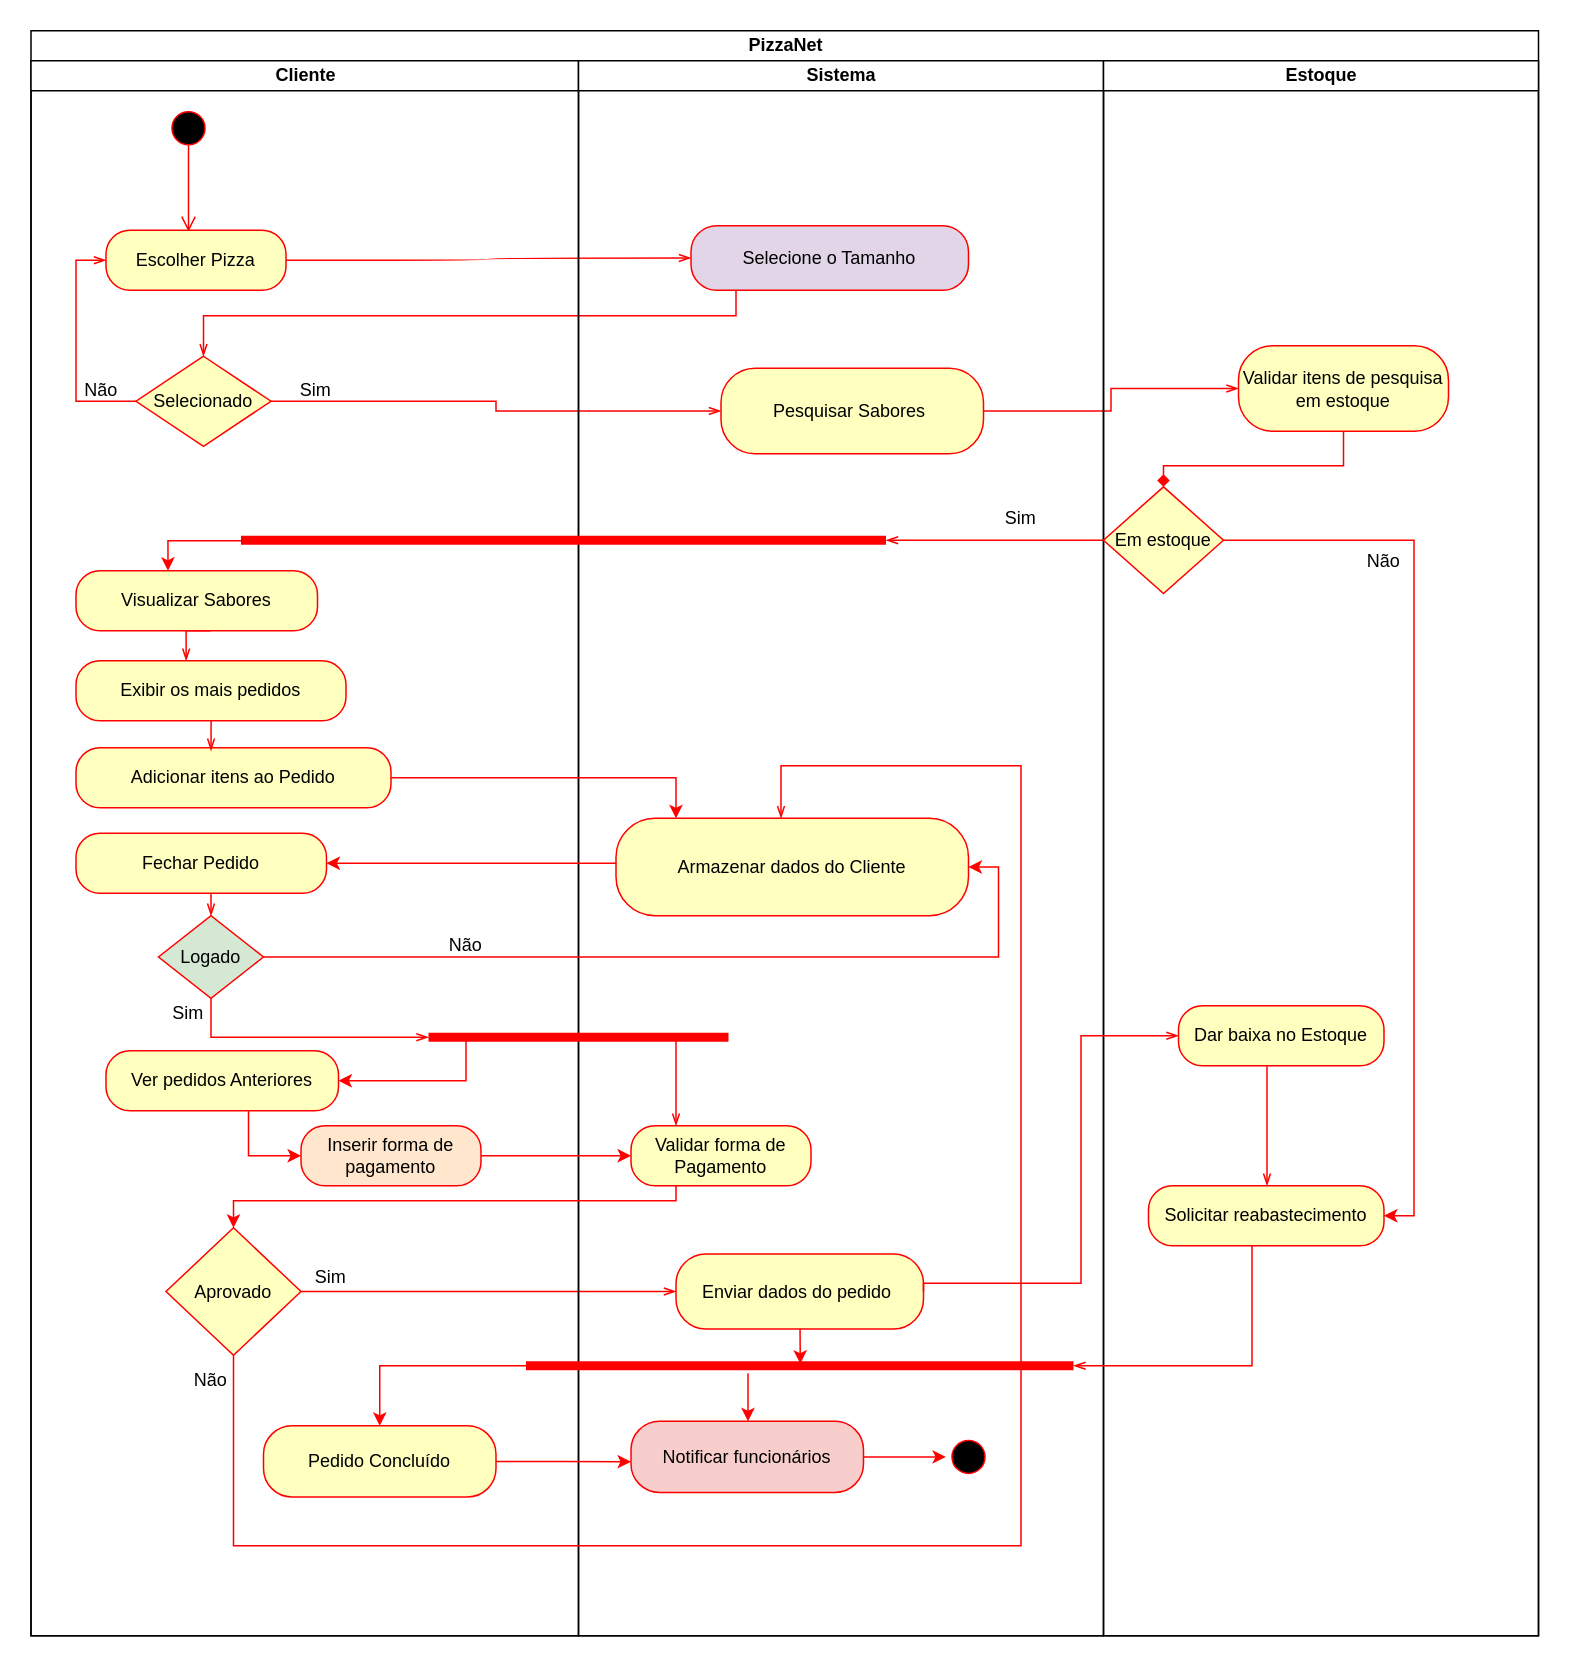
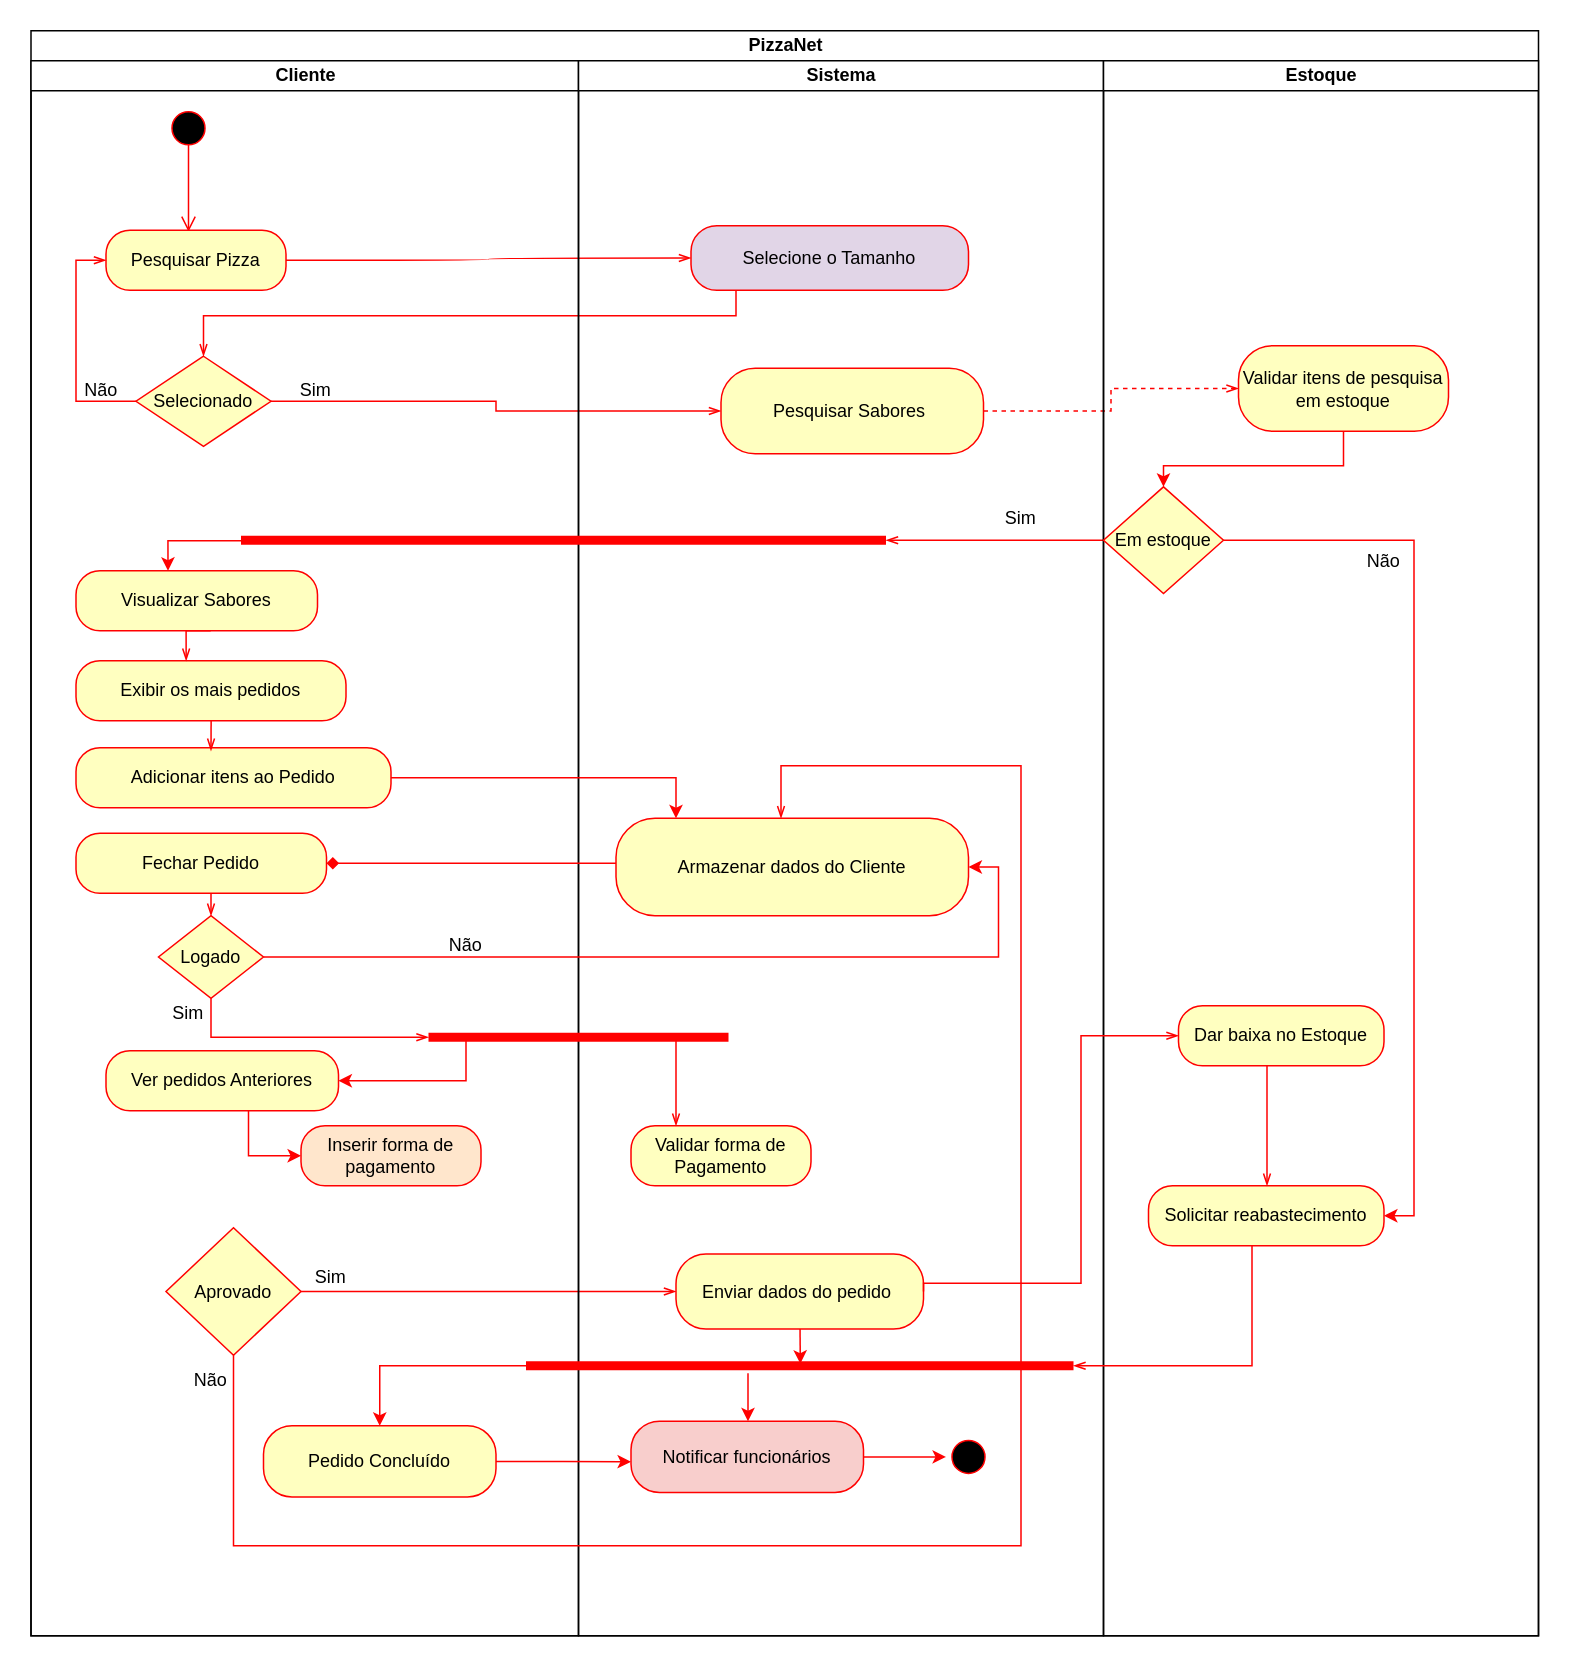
node "Escolher Pizza": label "Escolher Pizza" -> "Pesquisar Pizza"
edge "Pesquisar Sabores" -> "Validar itens de pesquisa em estoque": style solid -> dashed
edge "Validar itens de pesquisa em estoque" -> "Em estoque": arrowhead diamond -> classic
edge "Armazenar dados do Cliente" -> "Fechar Pedido": arrowhead classic -> diamond
node "Logado": fillcolor #d5e8d4 -> #ffffc0
edge "Inserir forma de pagamento" -> "Validar forma de Pagamento": removed
edge "Validar forma de Pagamento" -> "Aprovado": removed
